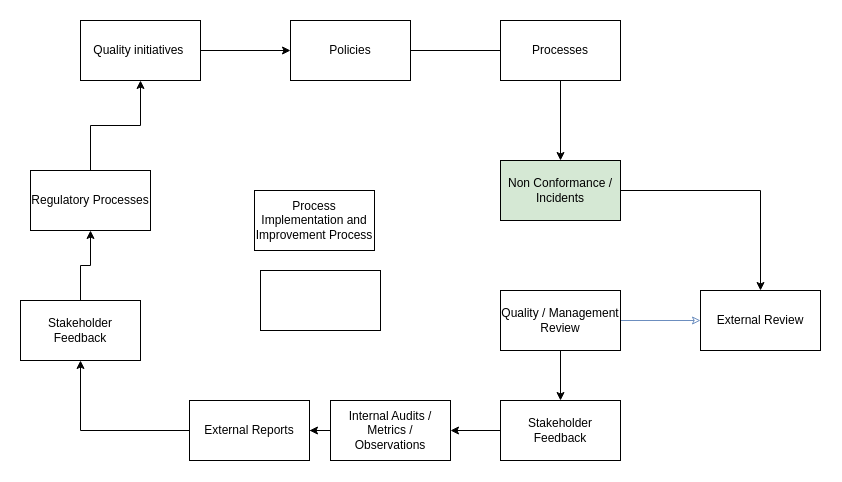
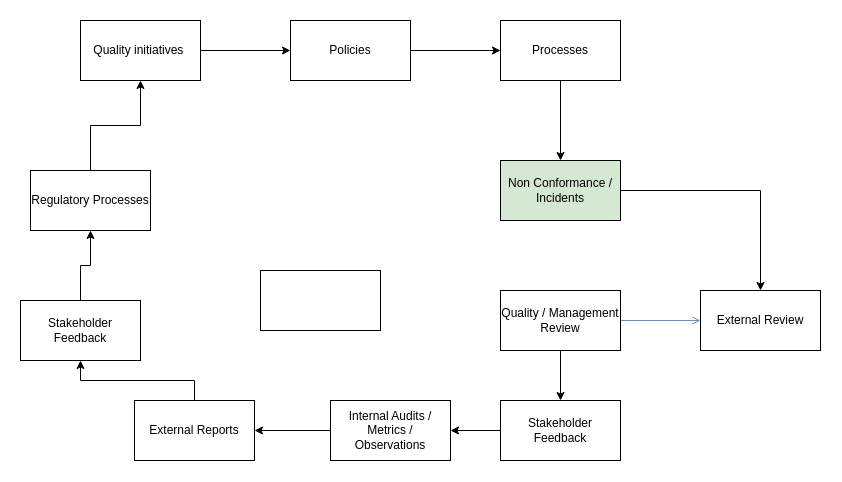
edge "Policies" -- "Processes": arrowhead none -> classic
node "Process Implementation and Improvement Process": removed
edge "Quality / Management Review" -> "External Review": arrowhead classic -> open
node "External Reports": moved (250, 431) -> (195, 431)
